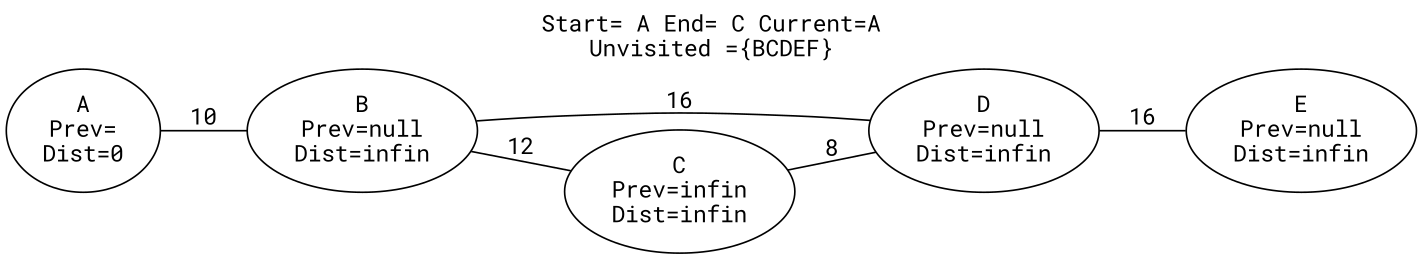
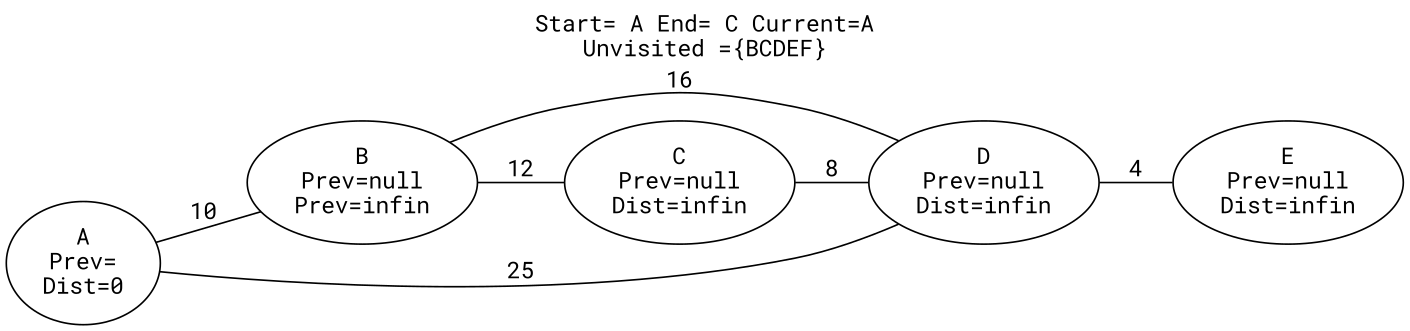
edge "D Prev=null Dist=infin" -- "E Prev=null Dist=infin": label "16" -> "4"
node "B Prev=null Dist=infin": label "B Prev=null Dist=infin" -> "B Prev=null Prev=infin"
node "C Prev=infin Dist=infin": label "C Prev=infin Dist=infin" -> "C Prev=null Dist=infin"
edge "D Prev=null Dist=infin" -- "A Prev= Dist=0": added, label "25"
